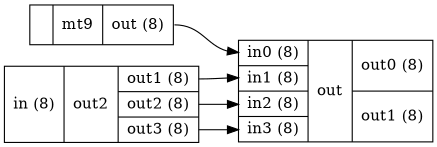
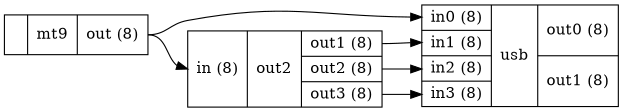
edge "mt9" -> "in (8)": added
node "in0 (8)": text "out" -> "usb"
